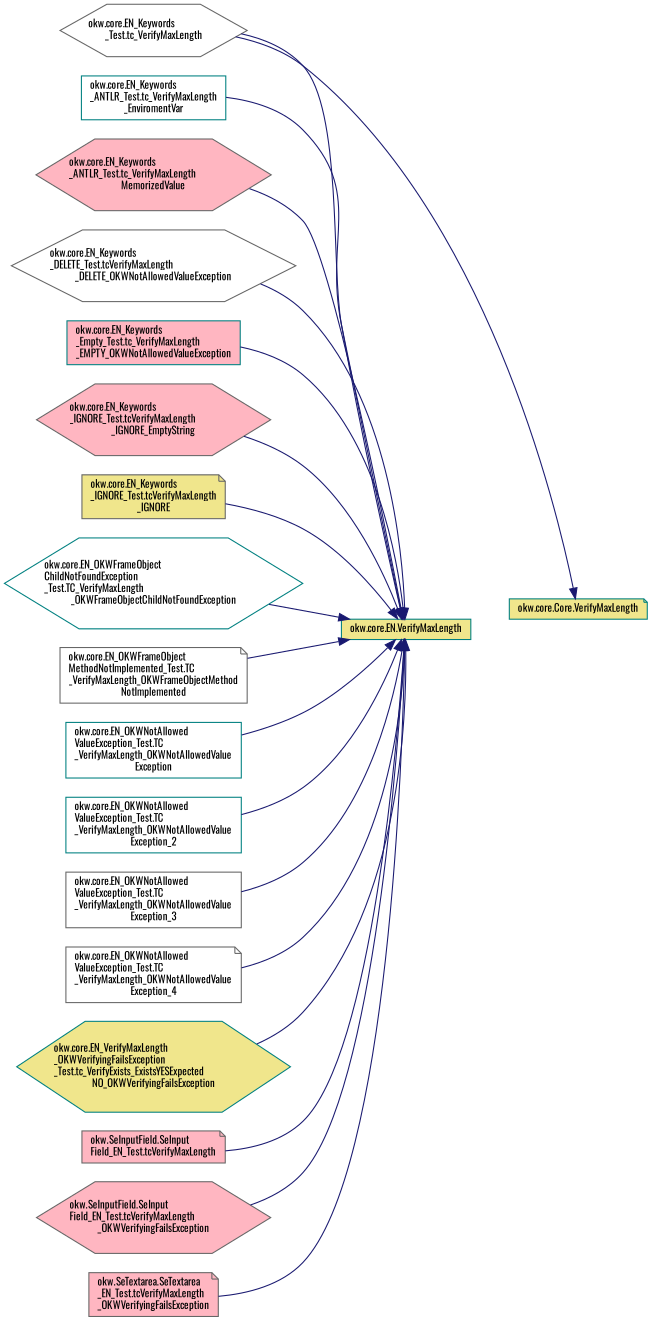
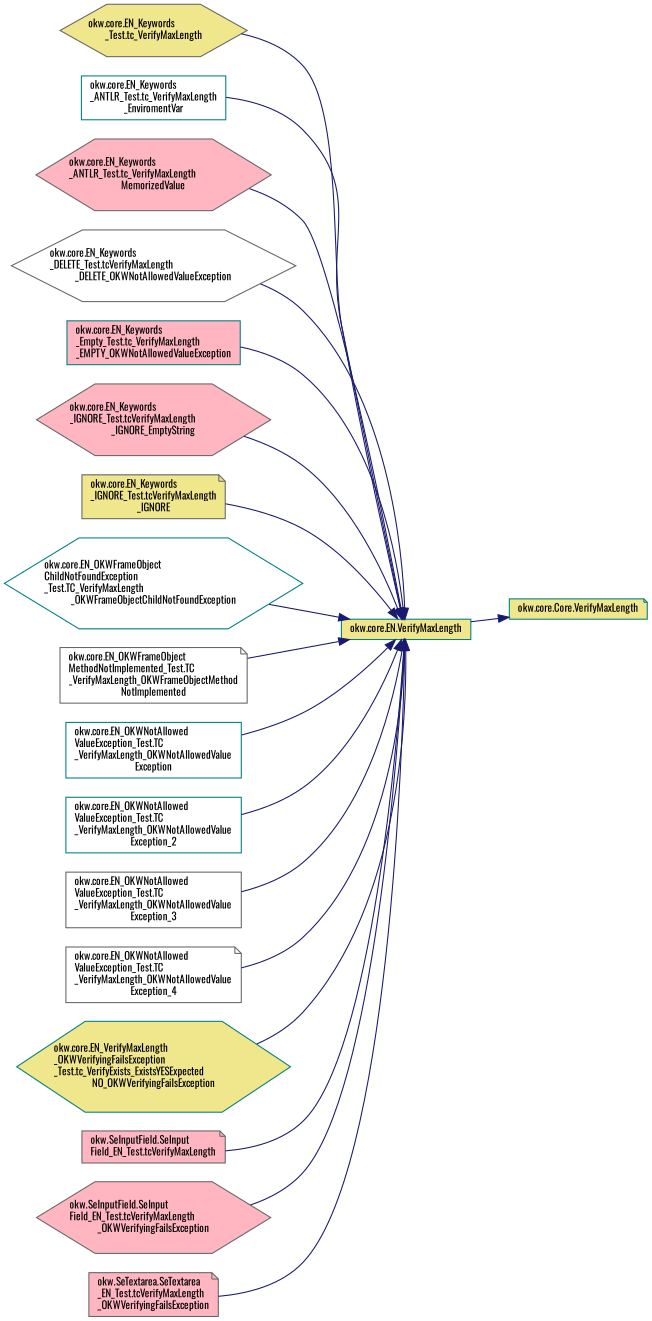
node "okw.core.EN_Keywords _Test.tc_VerifyMaxLength": fillcolor white -> khaki
edge "okw.core.EN_Keywords _Test.tc_VerifyMaxLength" -> "okw.core.Core.VerifyMaxLength": now "okw.core.EN.VerifyMaxLength" -> "okw.core.Core.VerifyMaxLength"
